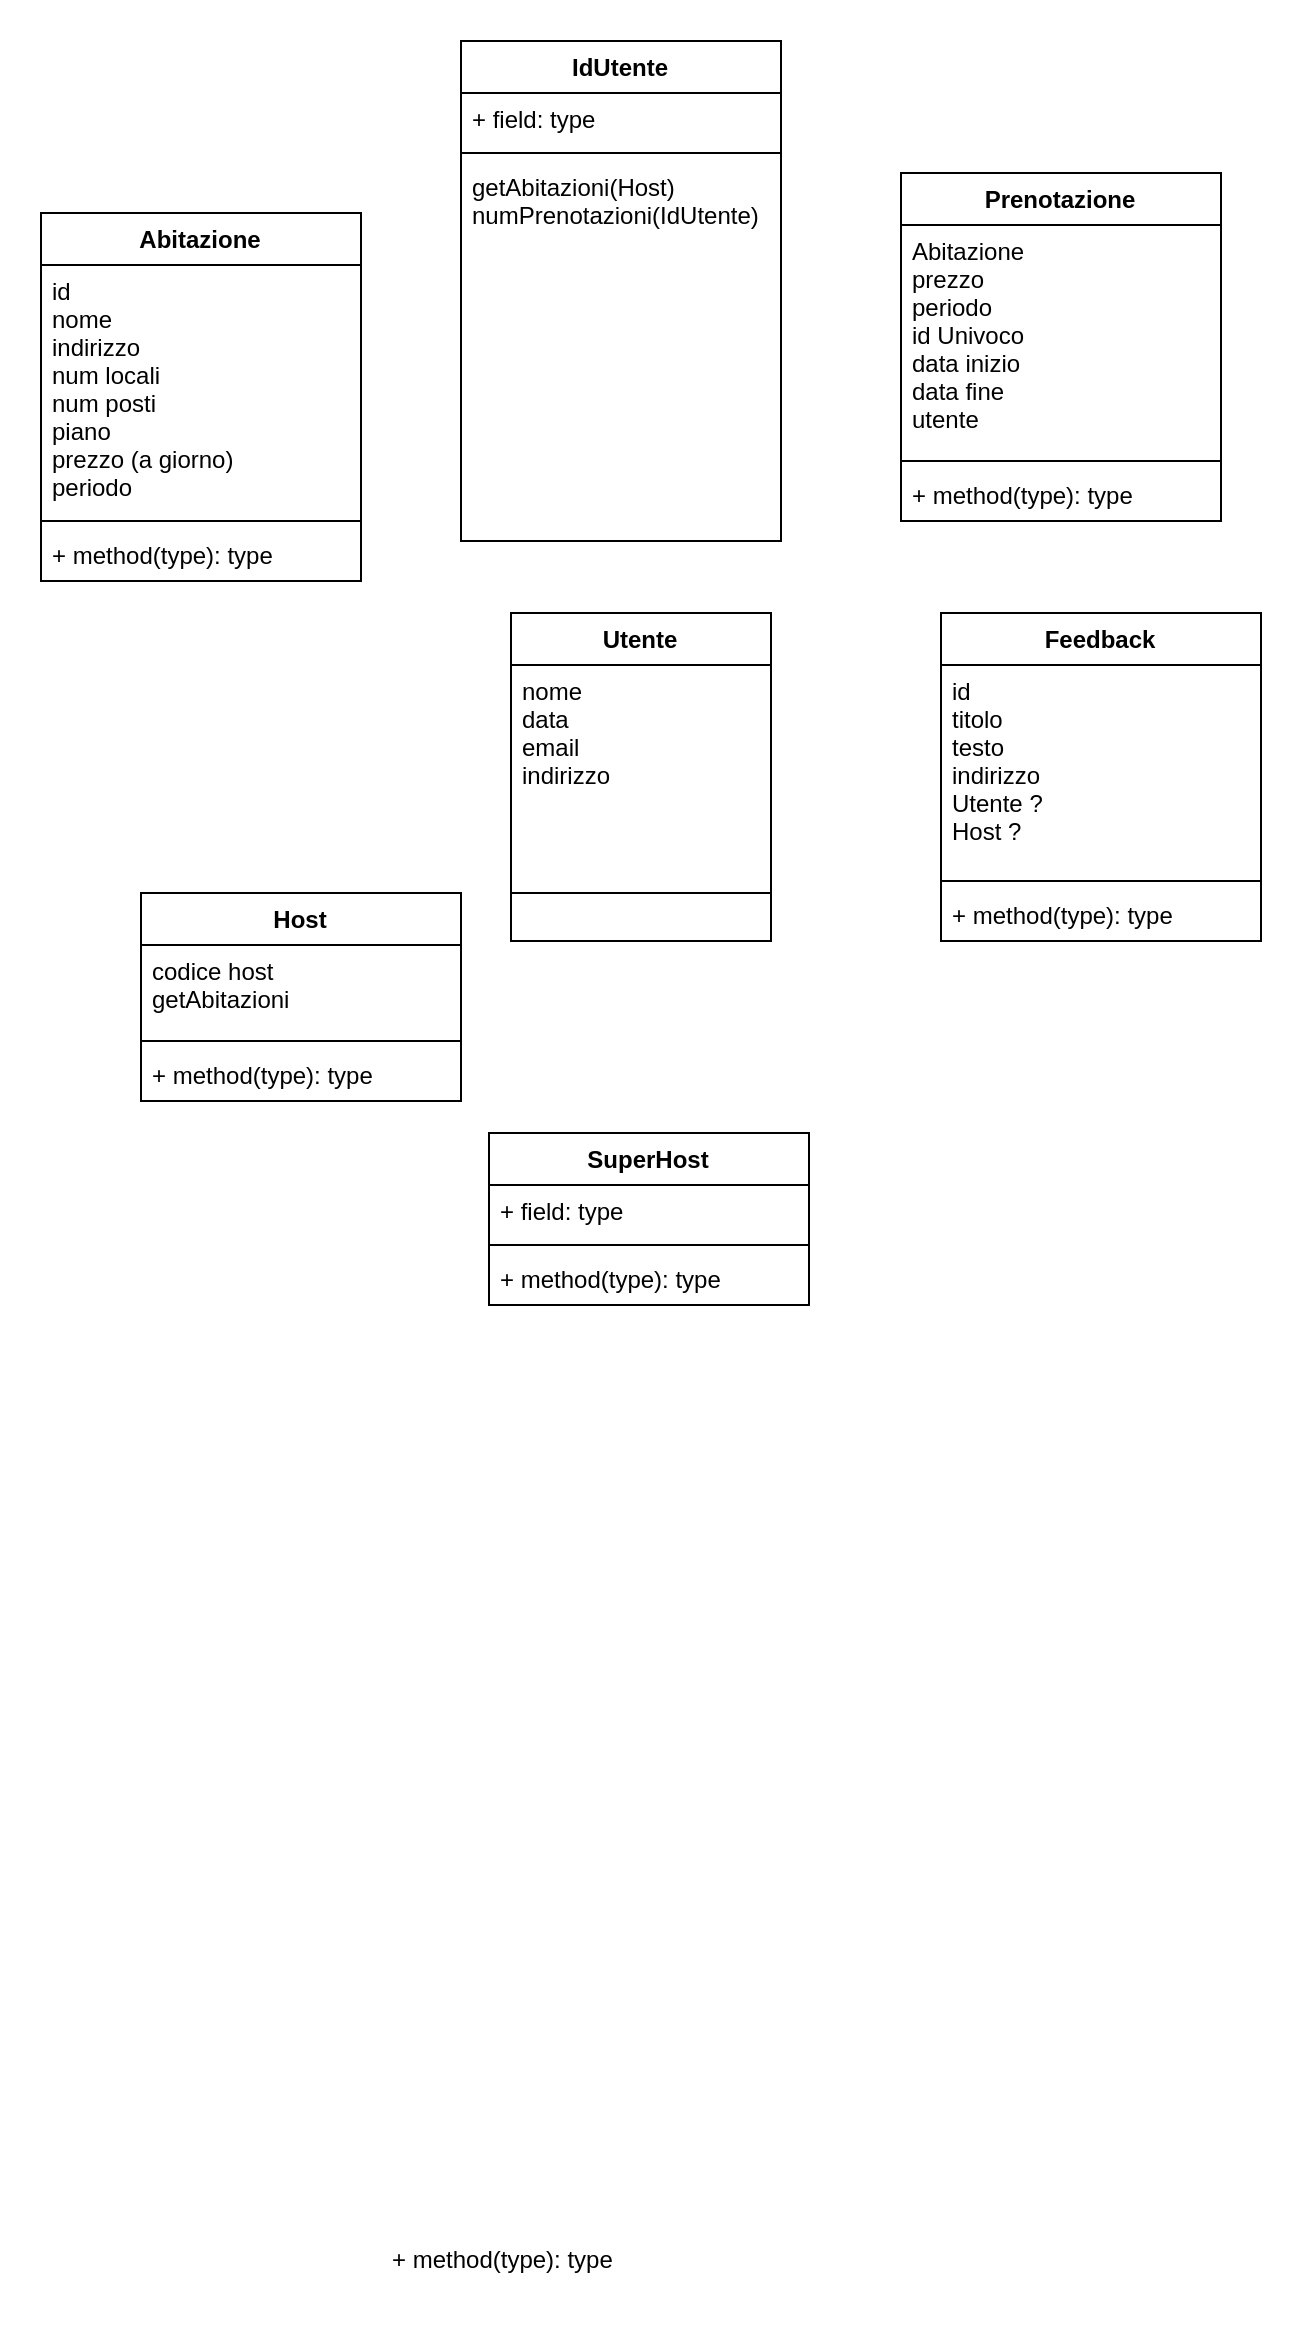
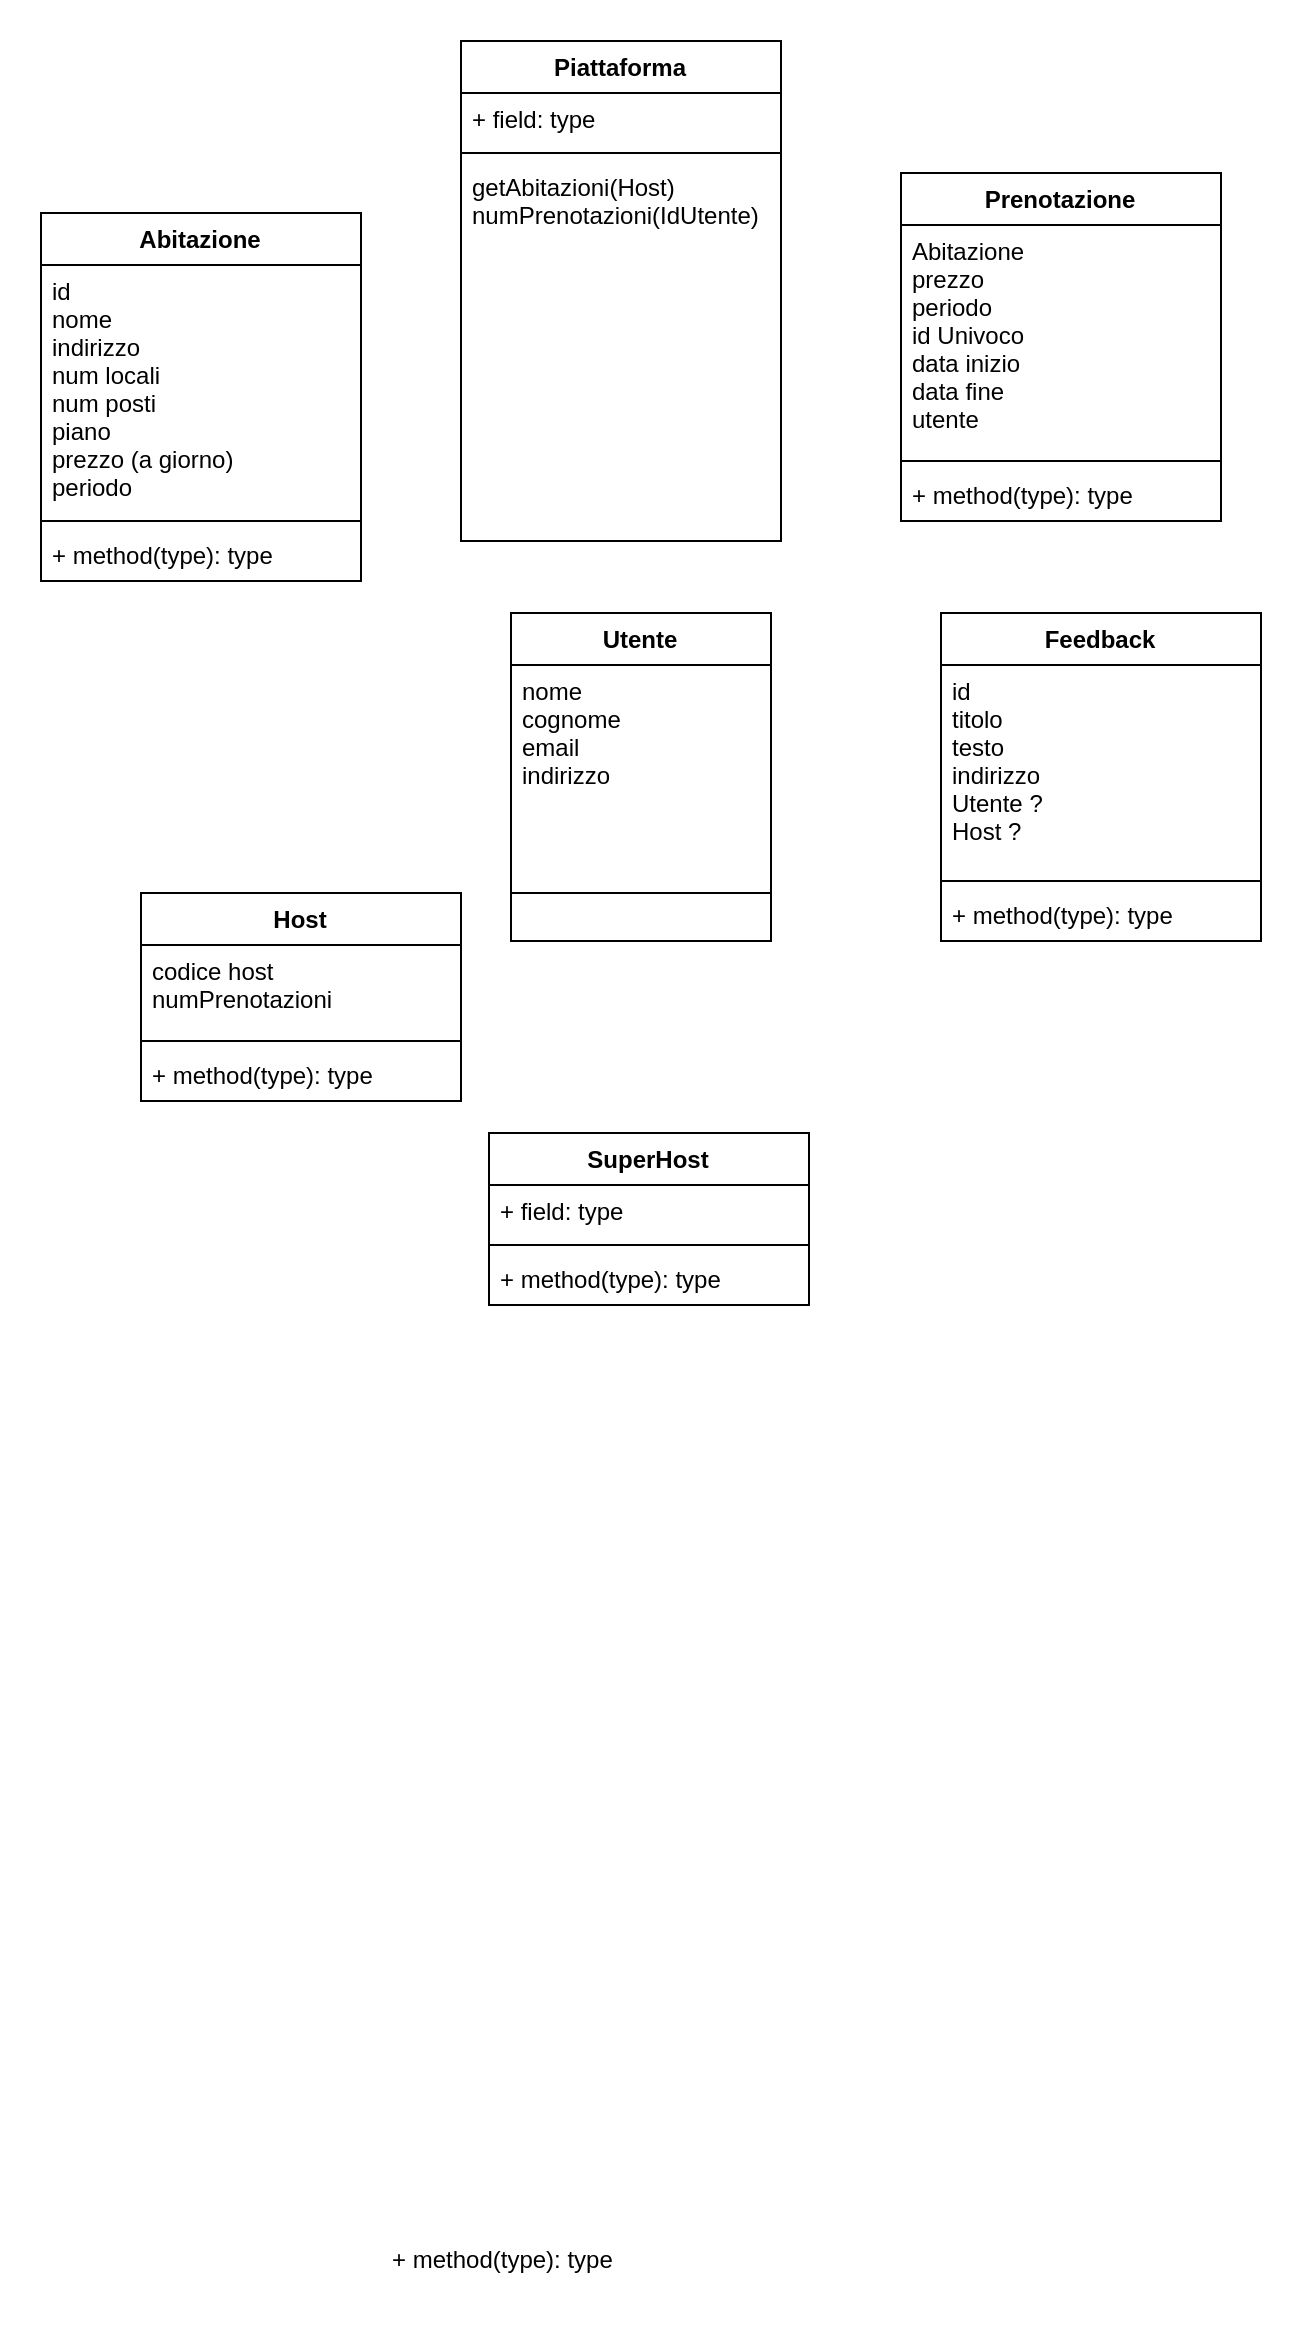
node "IdUtente": label "IdUtente" -> "Piattaforma"
node "nome data email indirizzo": label "nome data email indirizzo" -> "nome cognome email indirizzo"
node "codice host getAbitazioni": label "codice host getAbitazioni" -> "codice host numPrenotazioni"
